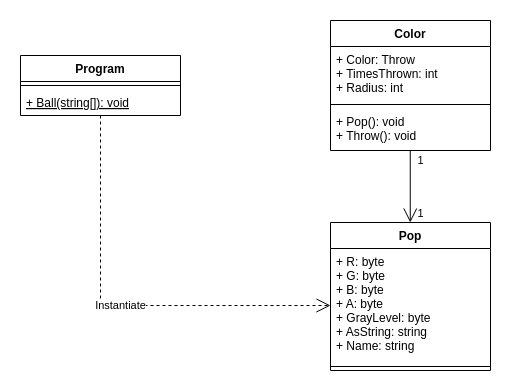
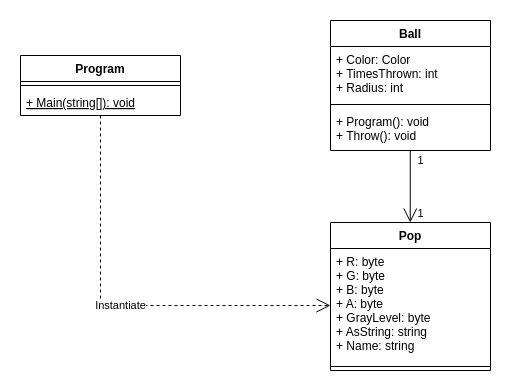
node "Color": label "Color" -> "Ball"
node "+ Color: Throw + TimesThrown: int + Radius: int": label "+ Color: Throw + TimesThrown: int + Radius: int" -> "+ Color: Color + TimesThrown: int + Radius: int"
node "+ Ball(string[]): void": label "+ Ball(string[]): void" -> "+ Main(string[]): void"
node "+ Pop(): void + Throw(): void": label "+ Pop(): void + Throw(): void" -> "+ Program(): void + Throw(): void"
